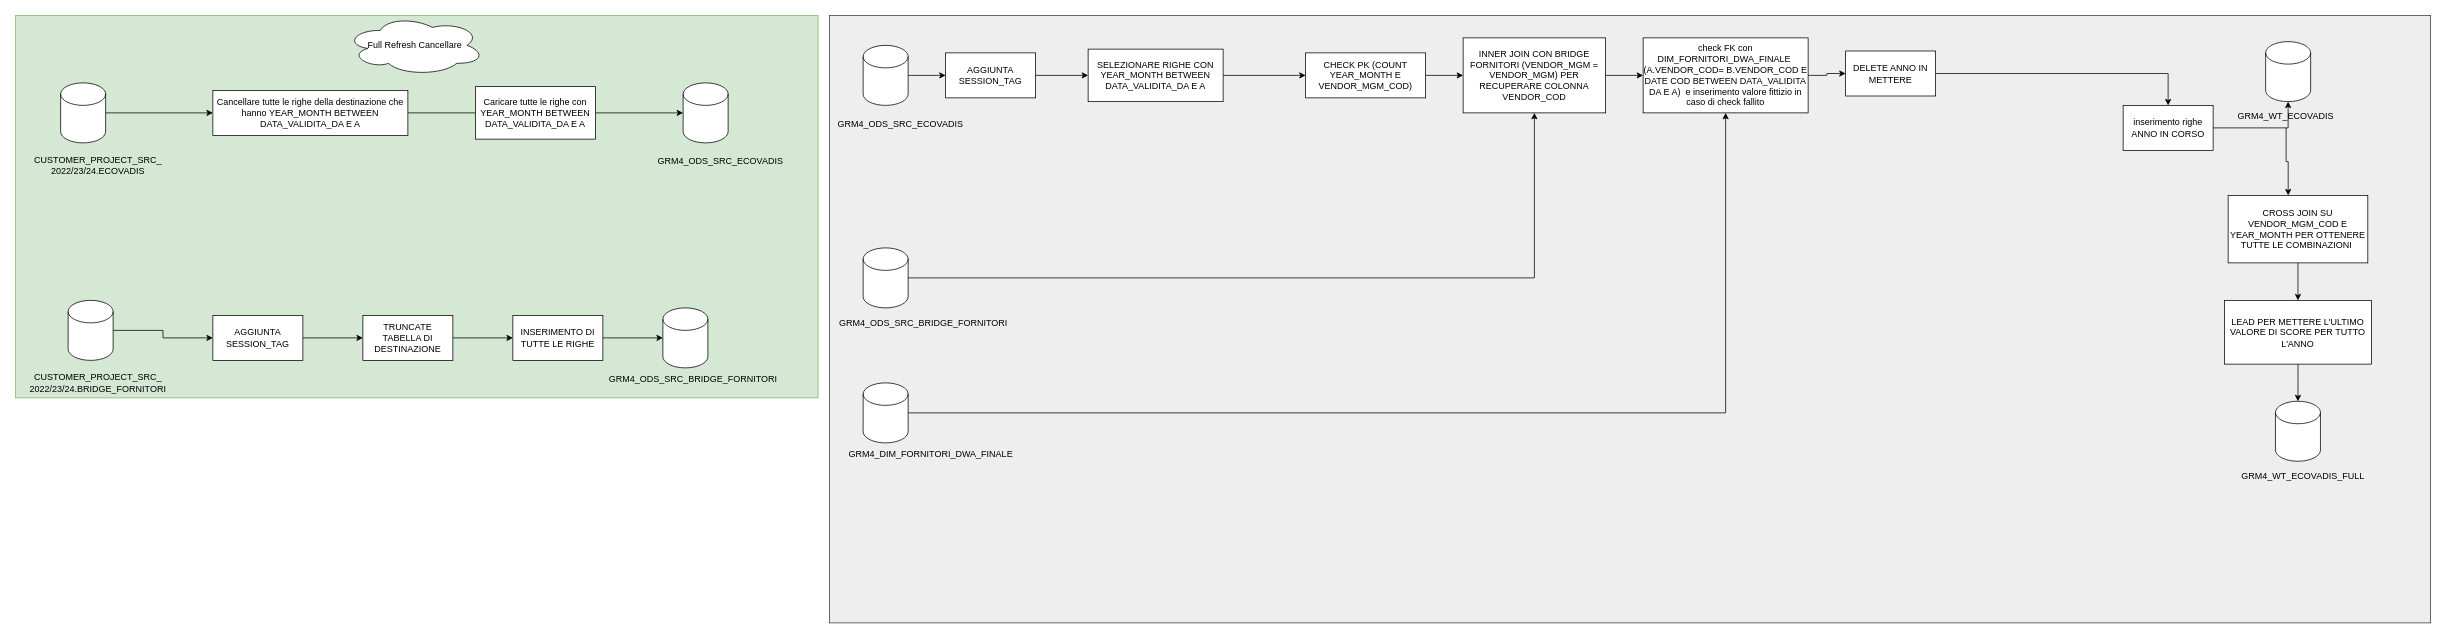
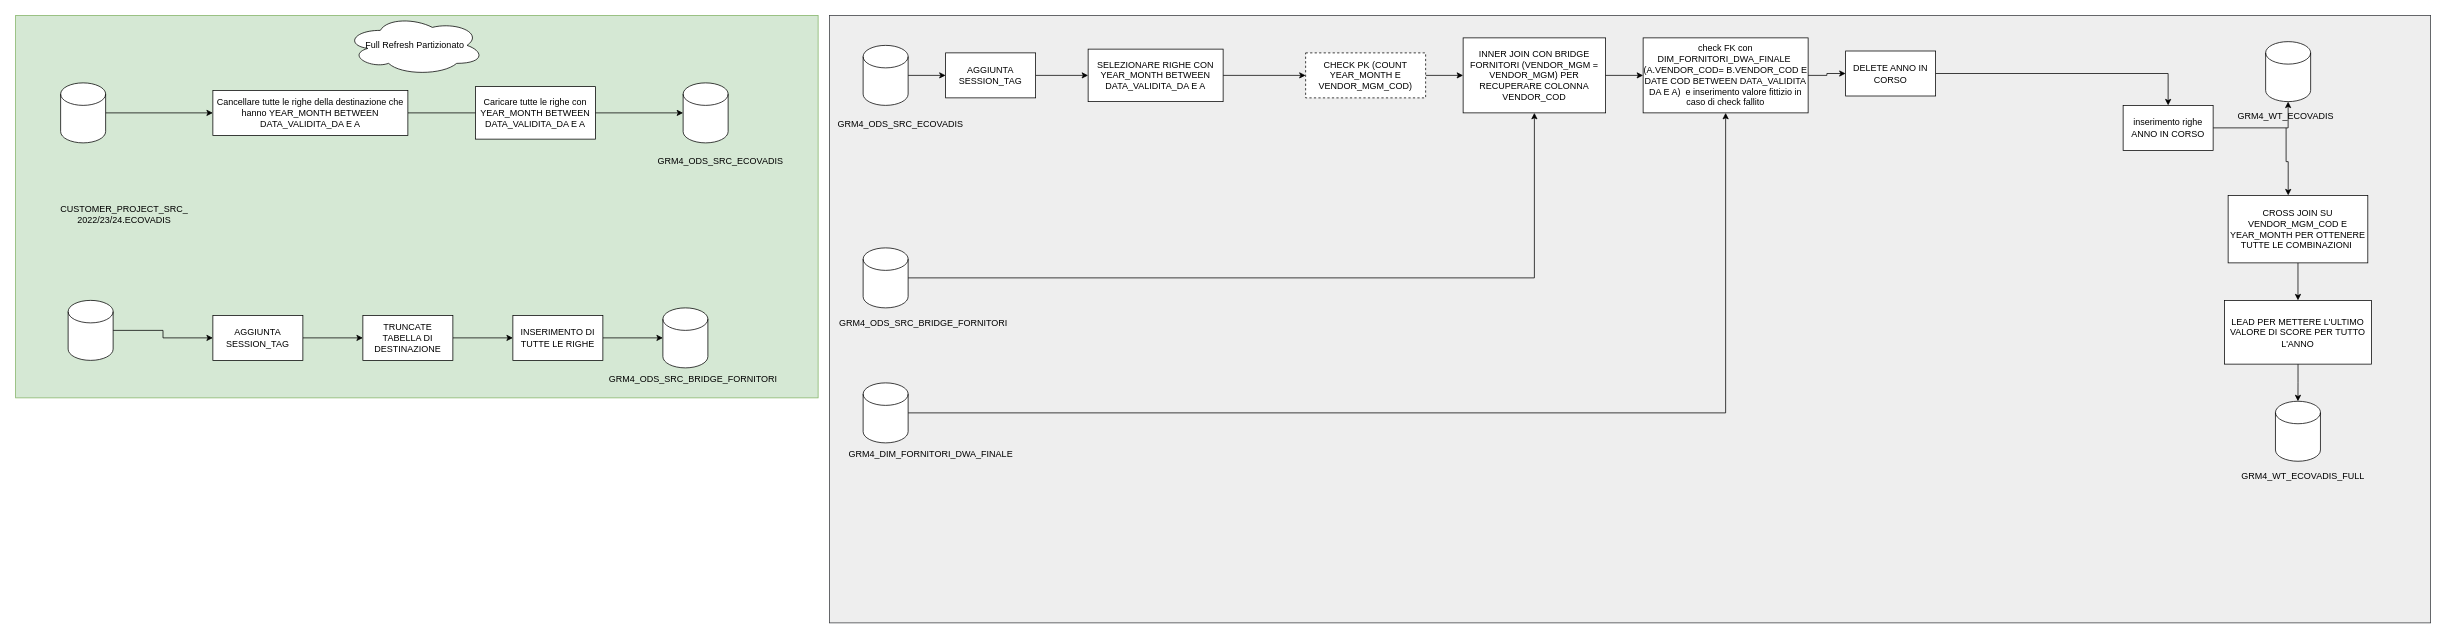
node "Full Refresh Cancellare": label "Full Refresh Cancellare" -> "Full Refresh Partizionato"
node "DELETE ANNO IN METTERE": label "DELETE ANNO IN METTERE" -> "DELETE ANNO IN CORSO"
node "CHECK PK (COUNT YEAR_MONTH E VENDOR_MGM_COD)": style solid -> dashed
node "CUSTOMER_PROJECT_SRC_ 2022/23/24.ECOVADIS": moved (98, 165) -> (124, 214)
node "CUSTOMER_PROJECT_SRC_ 2022/23/24.BRIDGE_FORNITORI": removed
